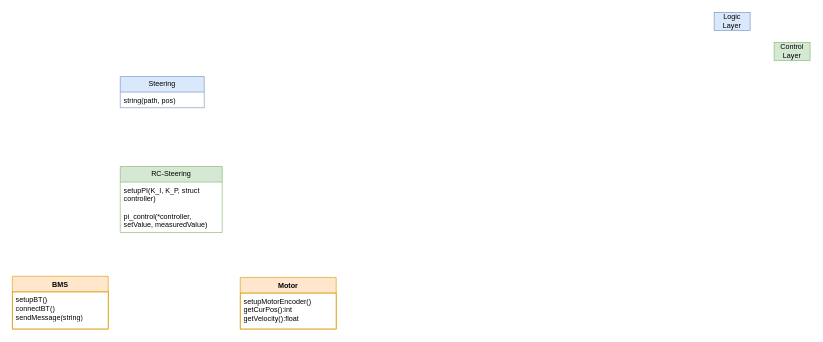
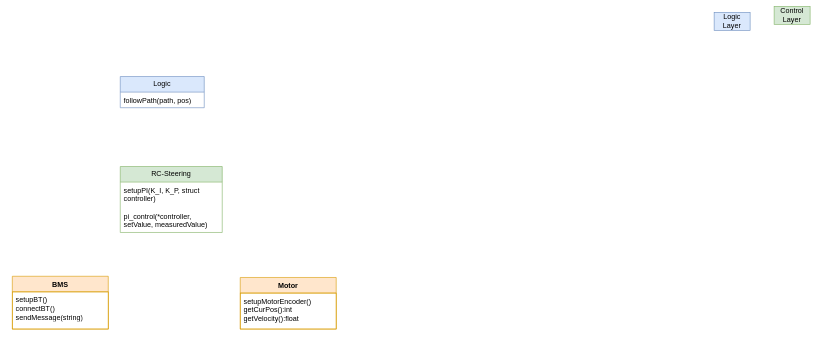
node "Control Layer": moved (792, 51) -> (792, 15)
node "Steering": label "Steering" -> "Logic"
node "string(path, pos)": label "string(path, pos)" -> "followPath(path, pos)"
